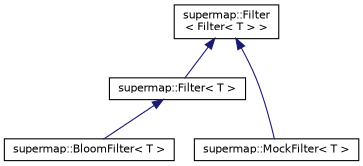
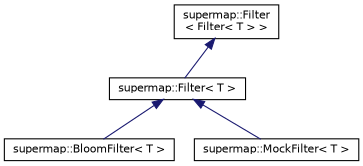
edge "supermap::MockFilter< T >" -> "supermap::Filter < Filter< T > >": now "supermap::MockFilter< T >" -> "supermap::Filter< T >"
